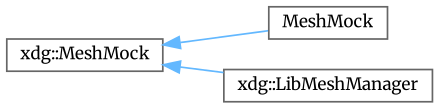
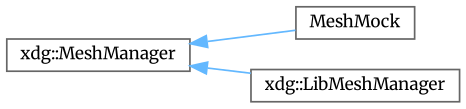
node "xdg::MeshMock": label "xdg::MeshMock" -> "xdg::MeshManager"
